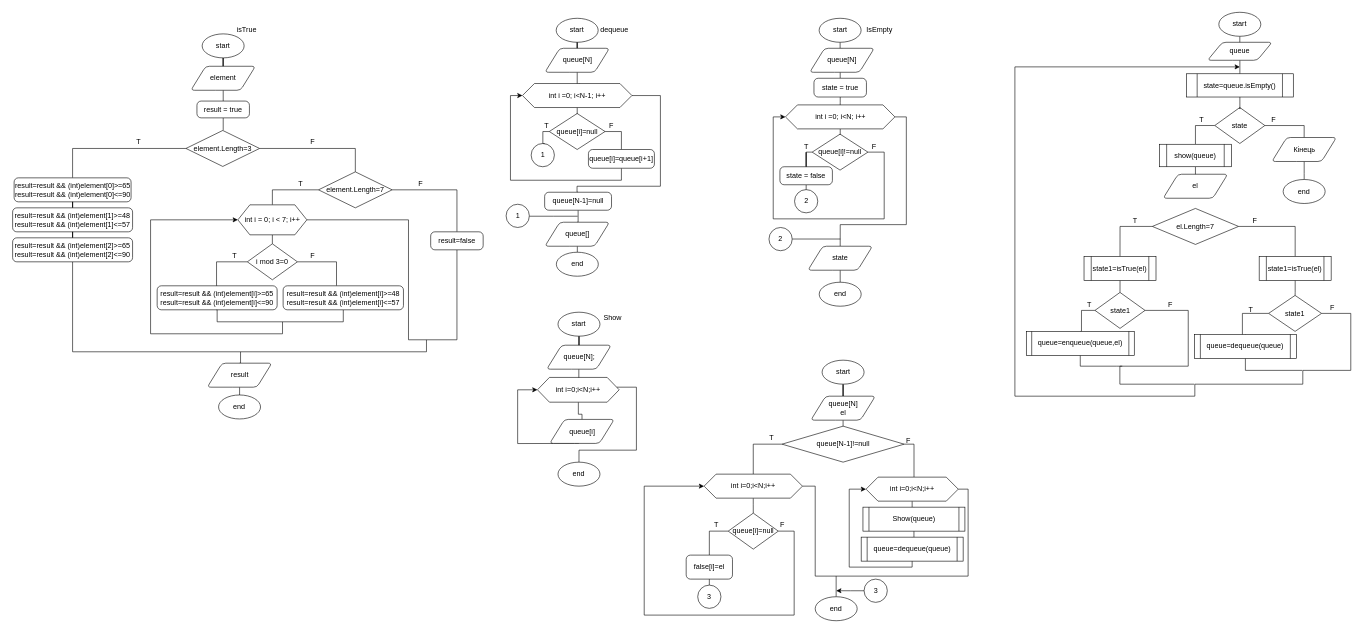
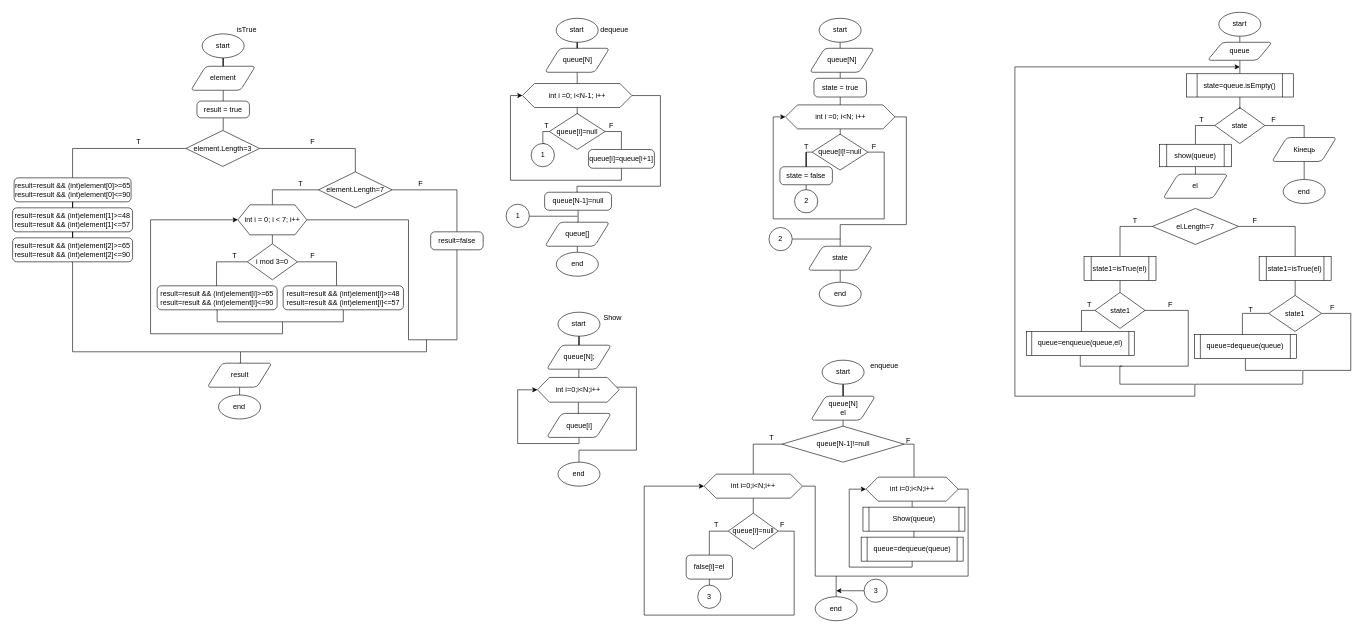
node "IsEmpty": removed
node "enqueue": added
node "queue[i]": moved (582, 432) -> (579, 426)
